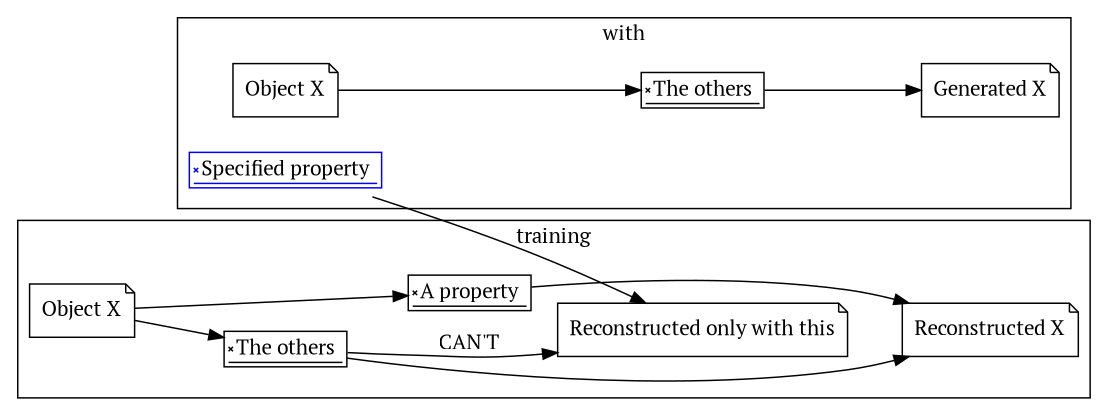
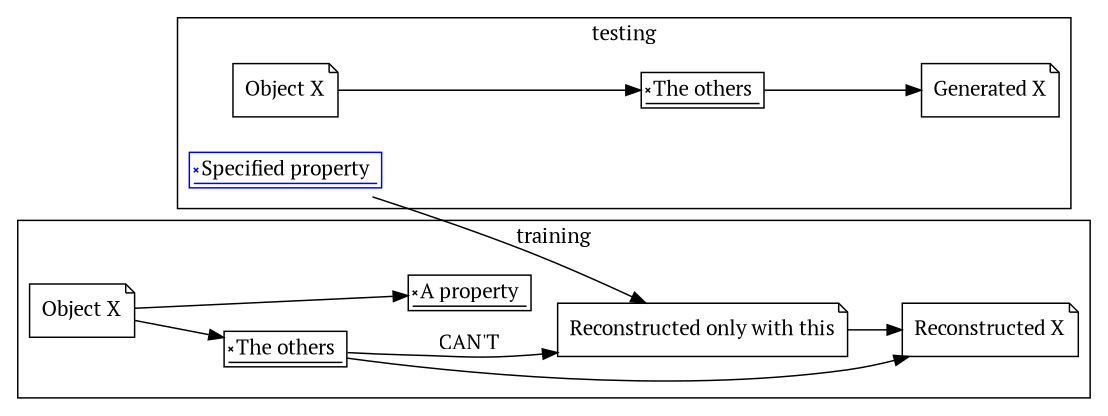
cluster "with": label "with" -> "testing"
edge "A property" -> "Reconstructed X": now "Reconstructed only with this" -> "Reconstructed X"
